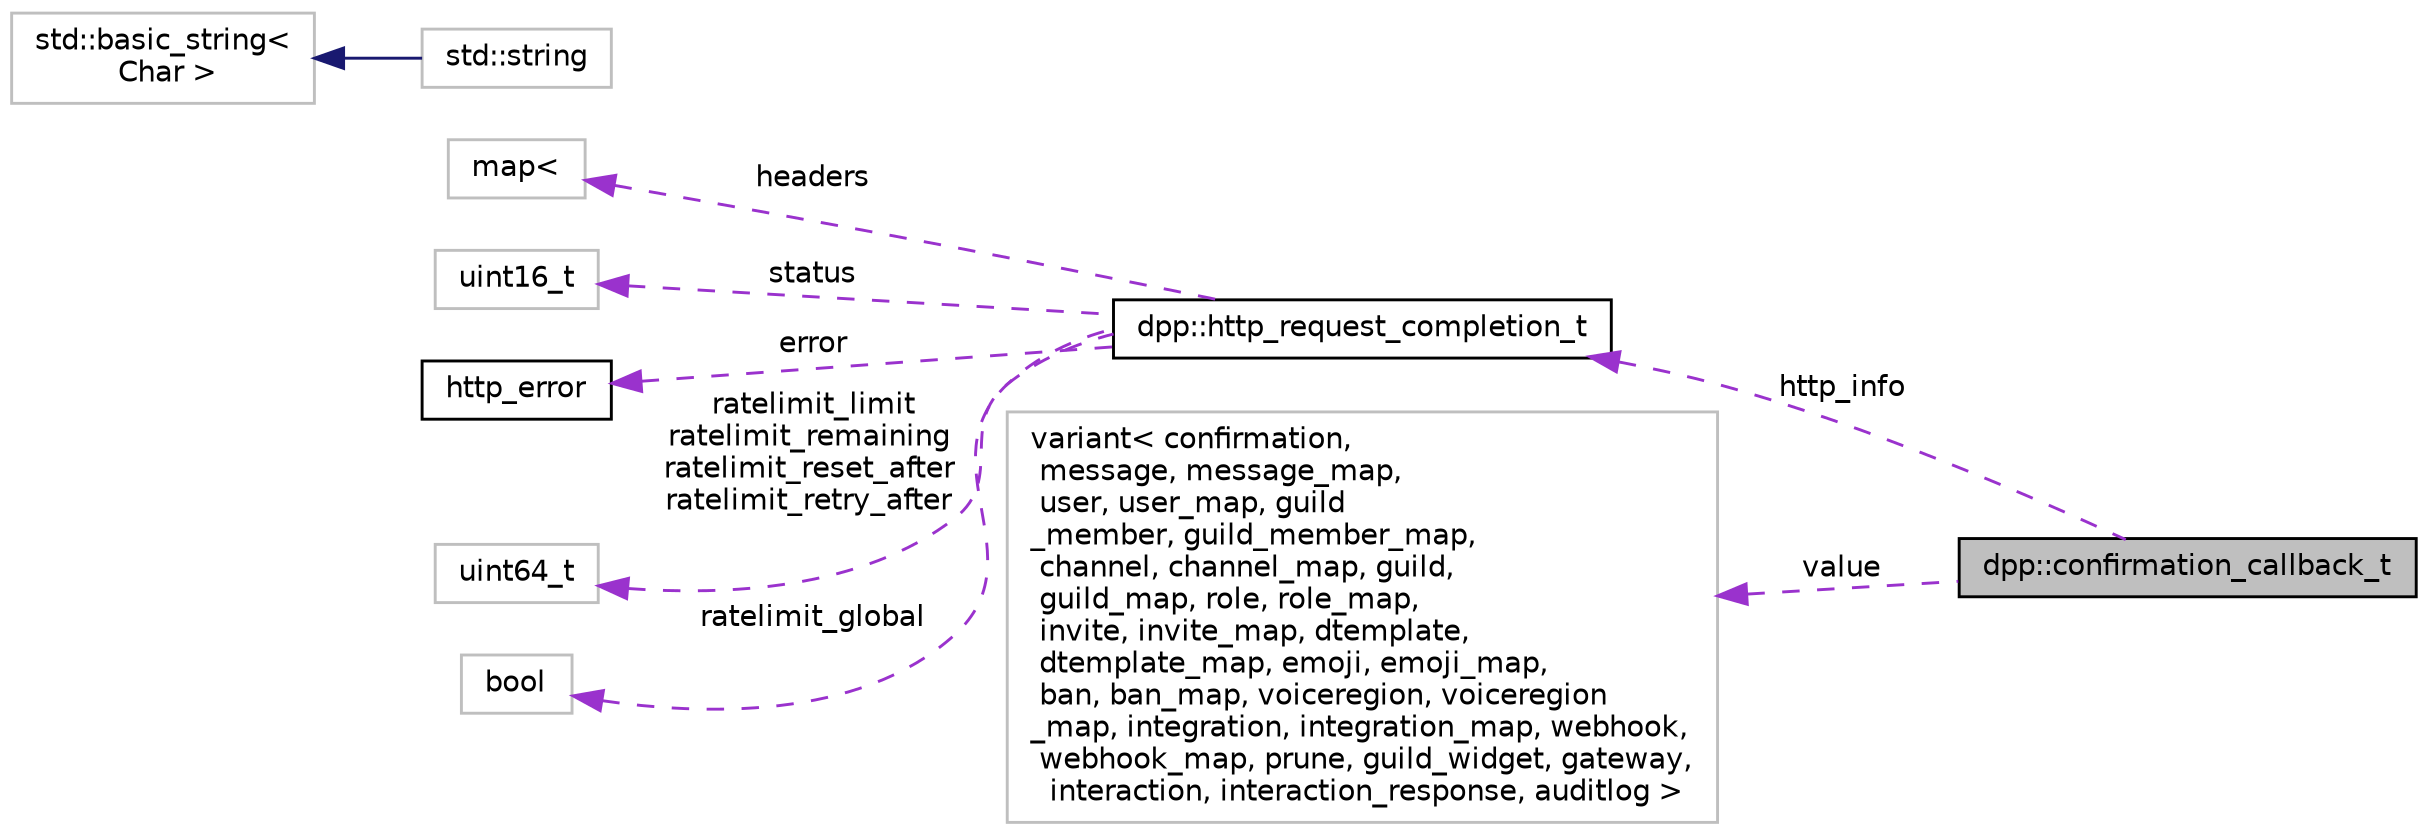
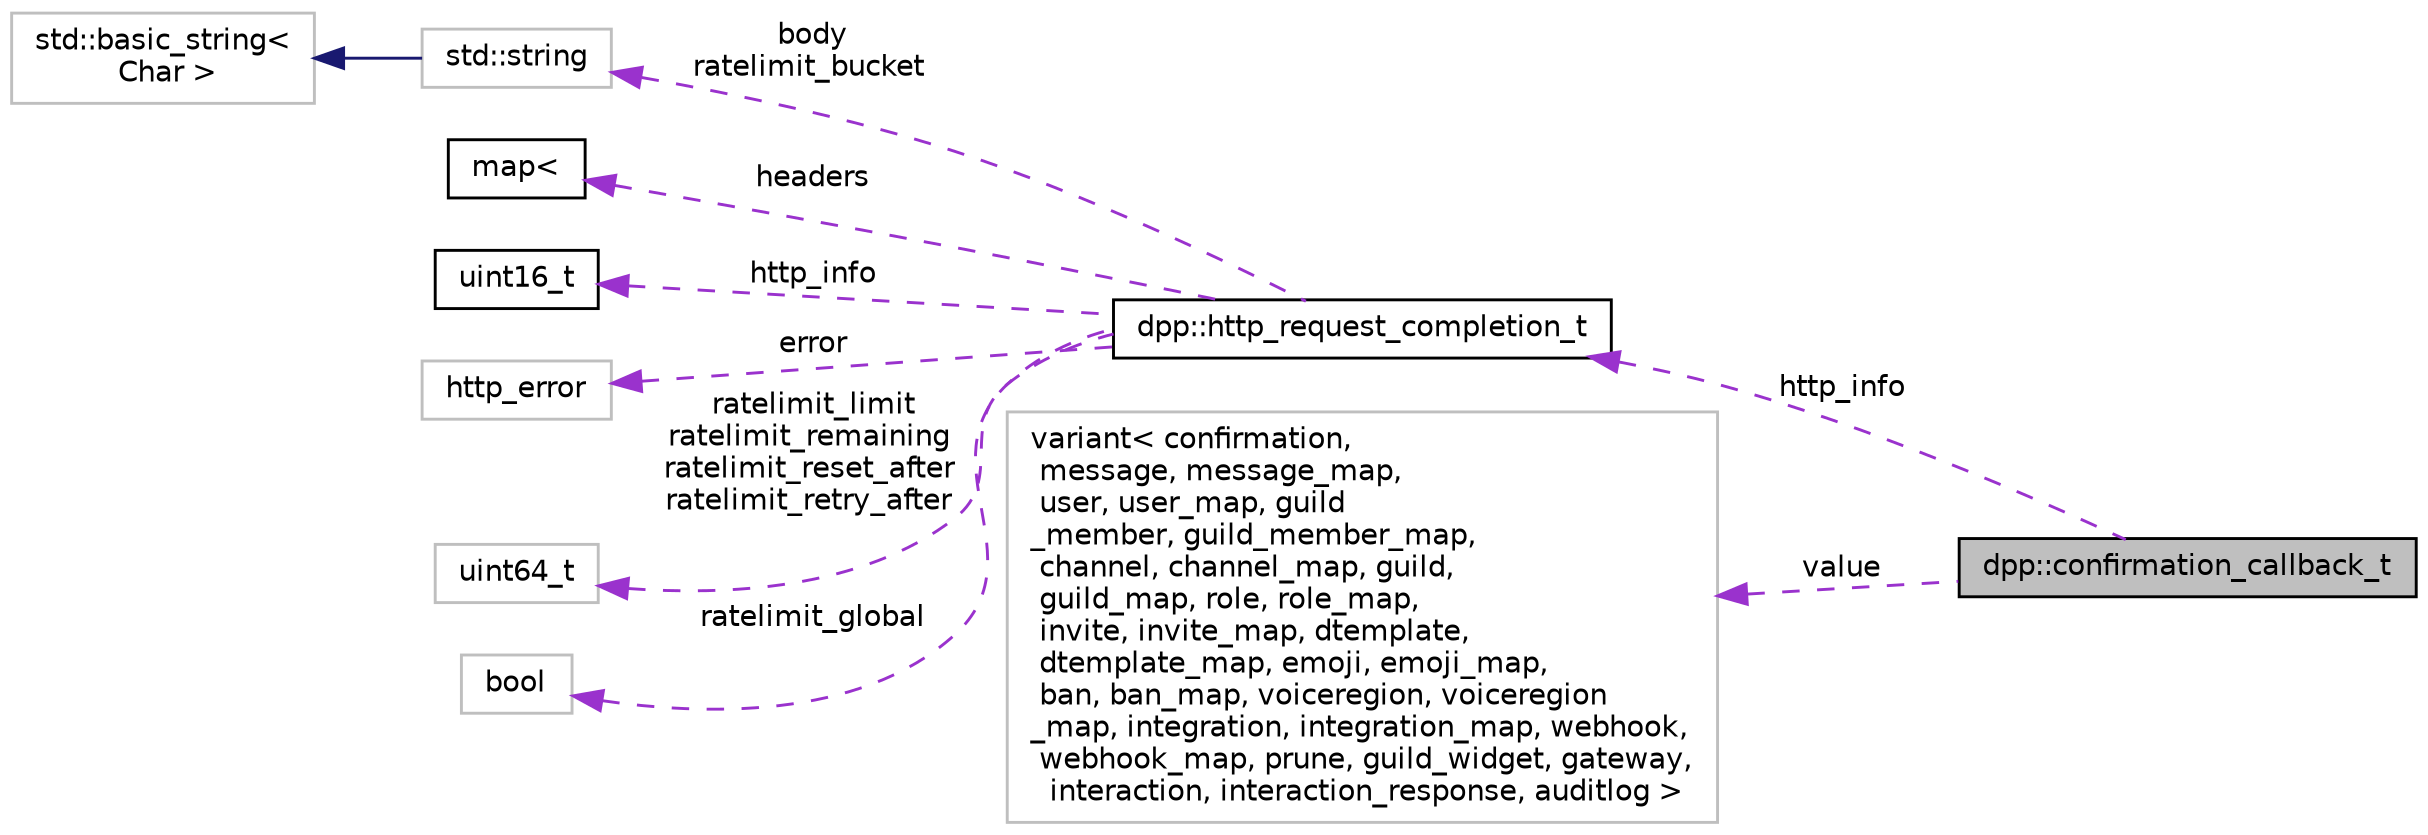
edge "dpp::http_request_completion_t" -> "std::string": added, label "body ratelimit_bucket"
node "map<": color grey75 -> black
edge "dpp::http_request_completion_t" -> "uint16_t": label " status" -> " http_info"
node "uint16_t": color grey75 -> black
node "http_error": color black -> grey75
